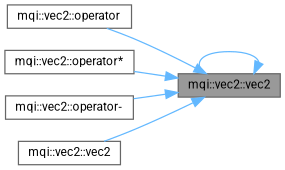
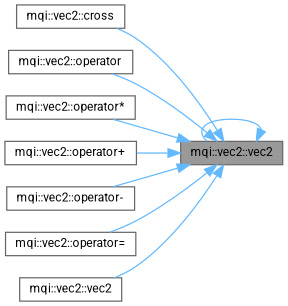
node "mqi::vec2::cross": added
node "mqi::vec2::operator+": added
node "mqi::vec2::operator=": added
